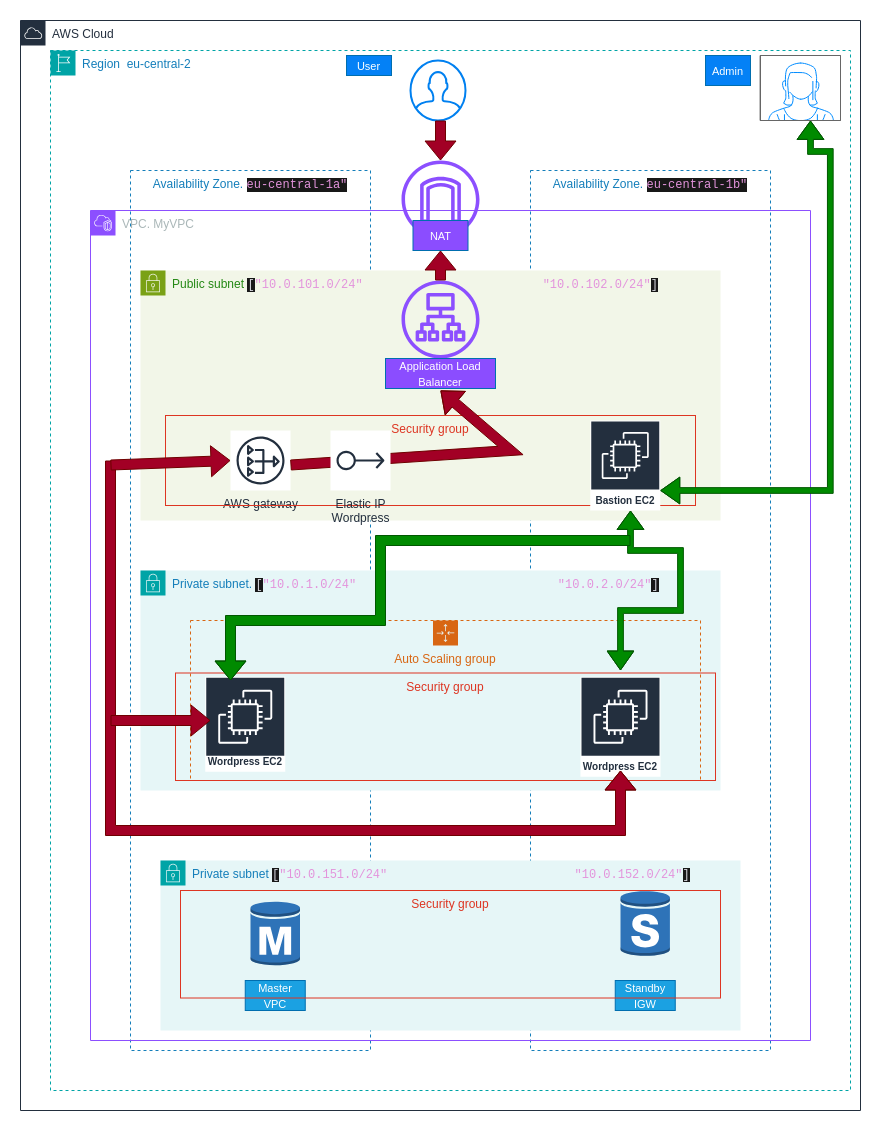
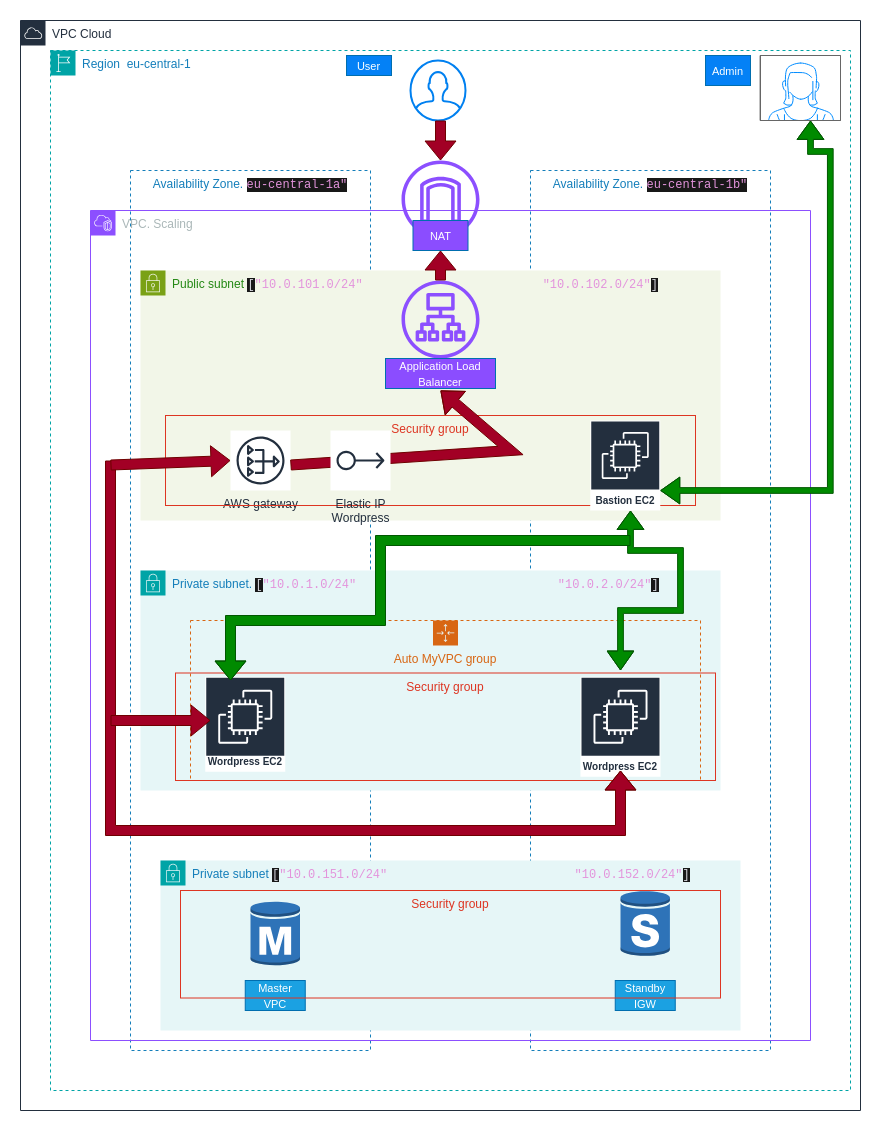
node "AWS Cloud": label "AWS Cloud" -> "VPC Cloud"
node "Region eu-central-2": label "Region eu-central-2" -> "Region eu-central-1"
node "VPC. MyVPC": label "VPC. MyVPC" -> "VPC. Scaling"
node "Auto Scaling group": label "Auto Scaling group" -> "Auto MyVPC group"
